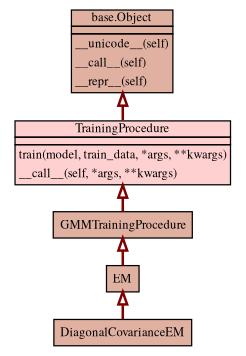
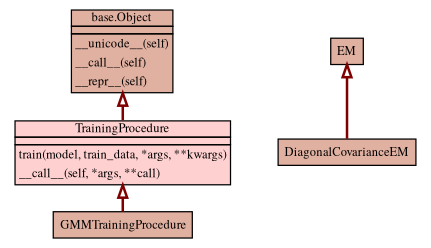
node "TrainingProcedure": text "__call__(self, *args, **kwargs)" -> "__call__(self, *args, **call)"
edge "EM" -> "GMMTrainingProcedure": removed
